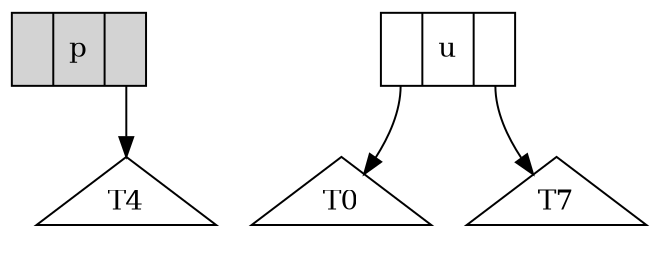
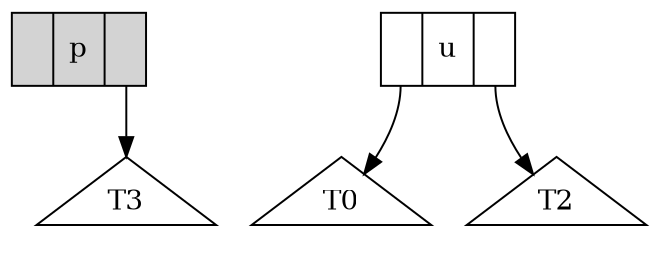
node "T4": label "T4" -> "T3"
node "T7": label "T7" -> "T2"
